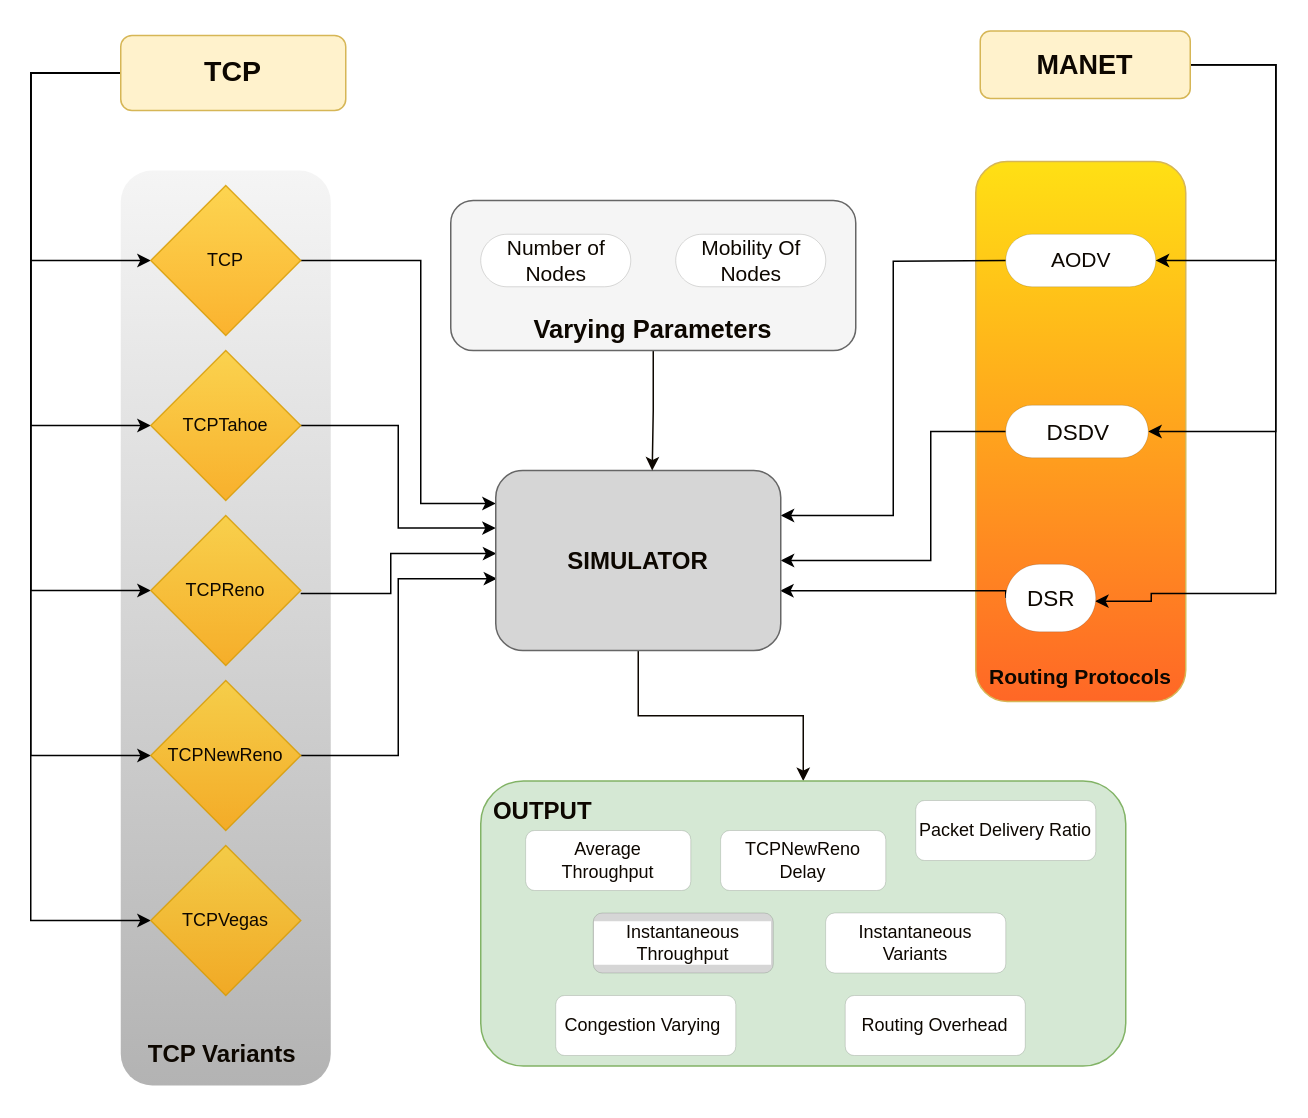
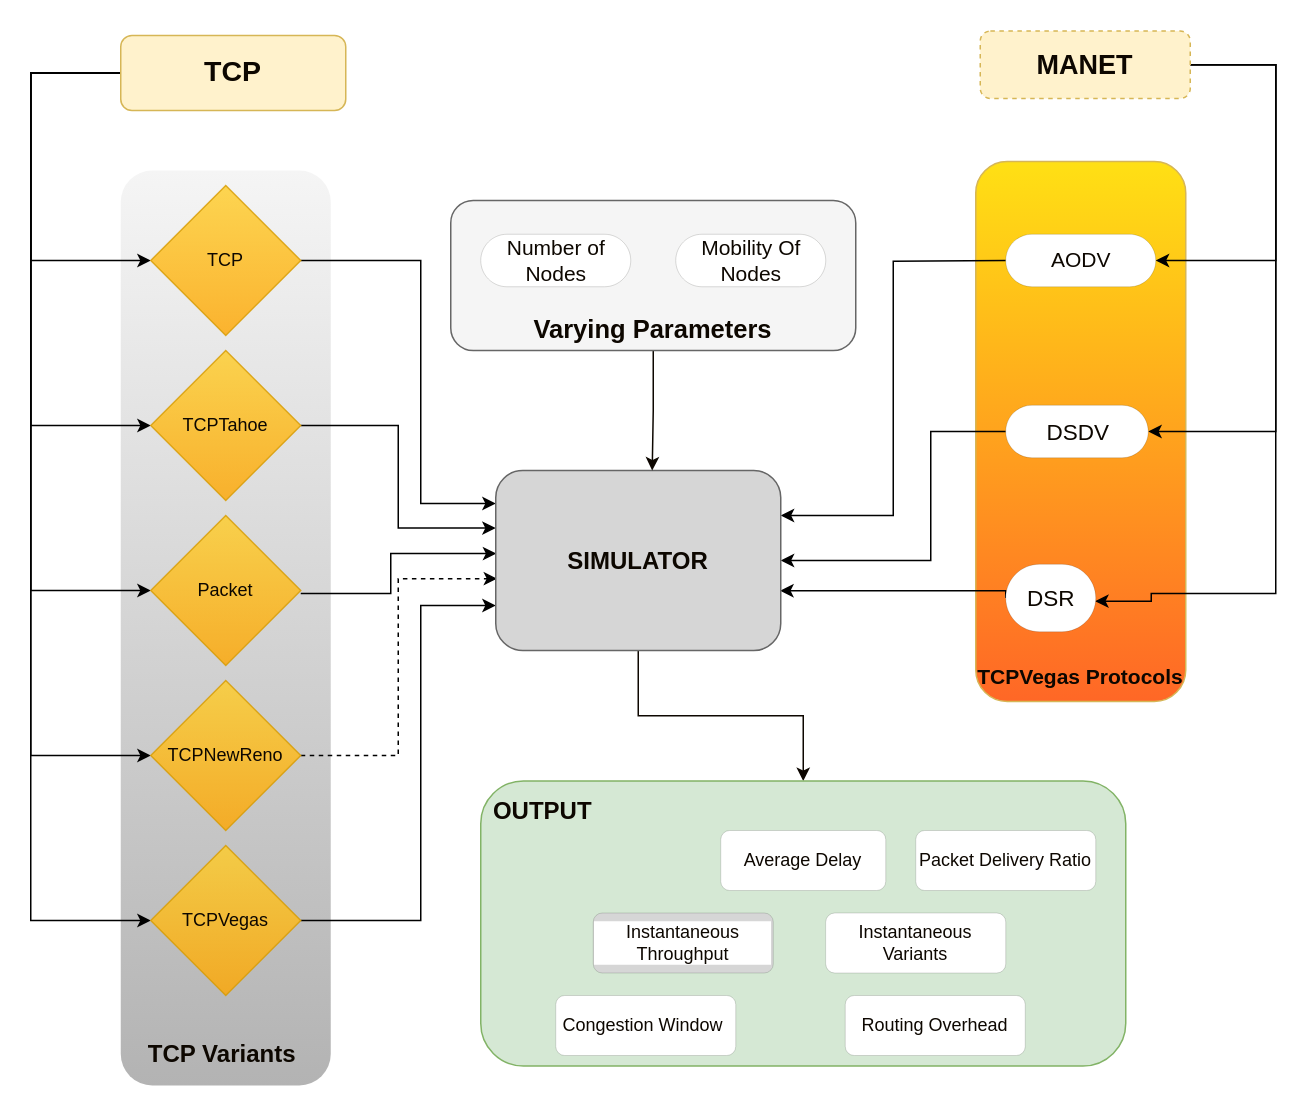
node "MANET": style solid -> dashed
node "TCPReno": label "TCPReno" -> "Packet"
edge "TCPNewReno" -> "SIMULATOR": style solid -> dashed
node "Routing Protocols": label "Routing Protocols" -> "TCPVegas Protocols"
edge "TCPVegas" -> "SIMULATOR": added
node "Packet Delivery Ratio": moved (1006, 830) -> (1006, 860)
node "Average Throughput": removed
node "TCPNewReno Delay": label "TCPNewReno Delay" -> "Average Delay"
node "Congestion Varying": label "Congestion Varying" -> "Congestion Window"
